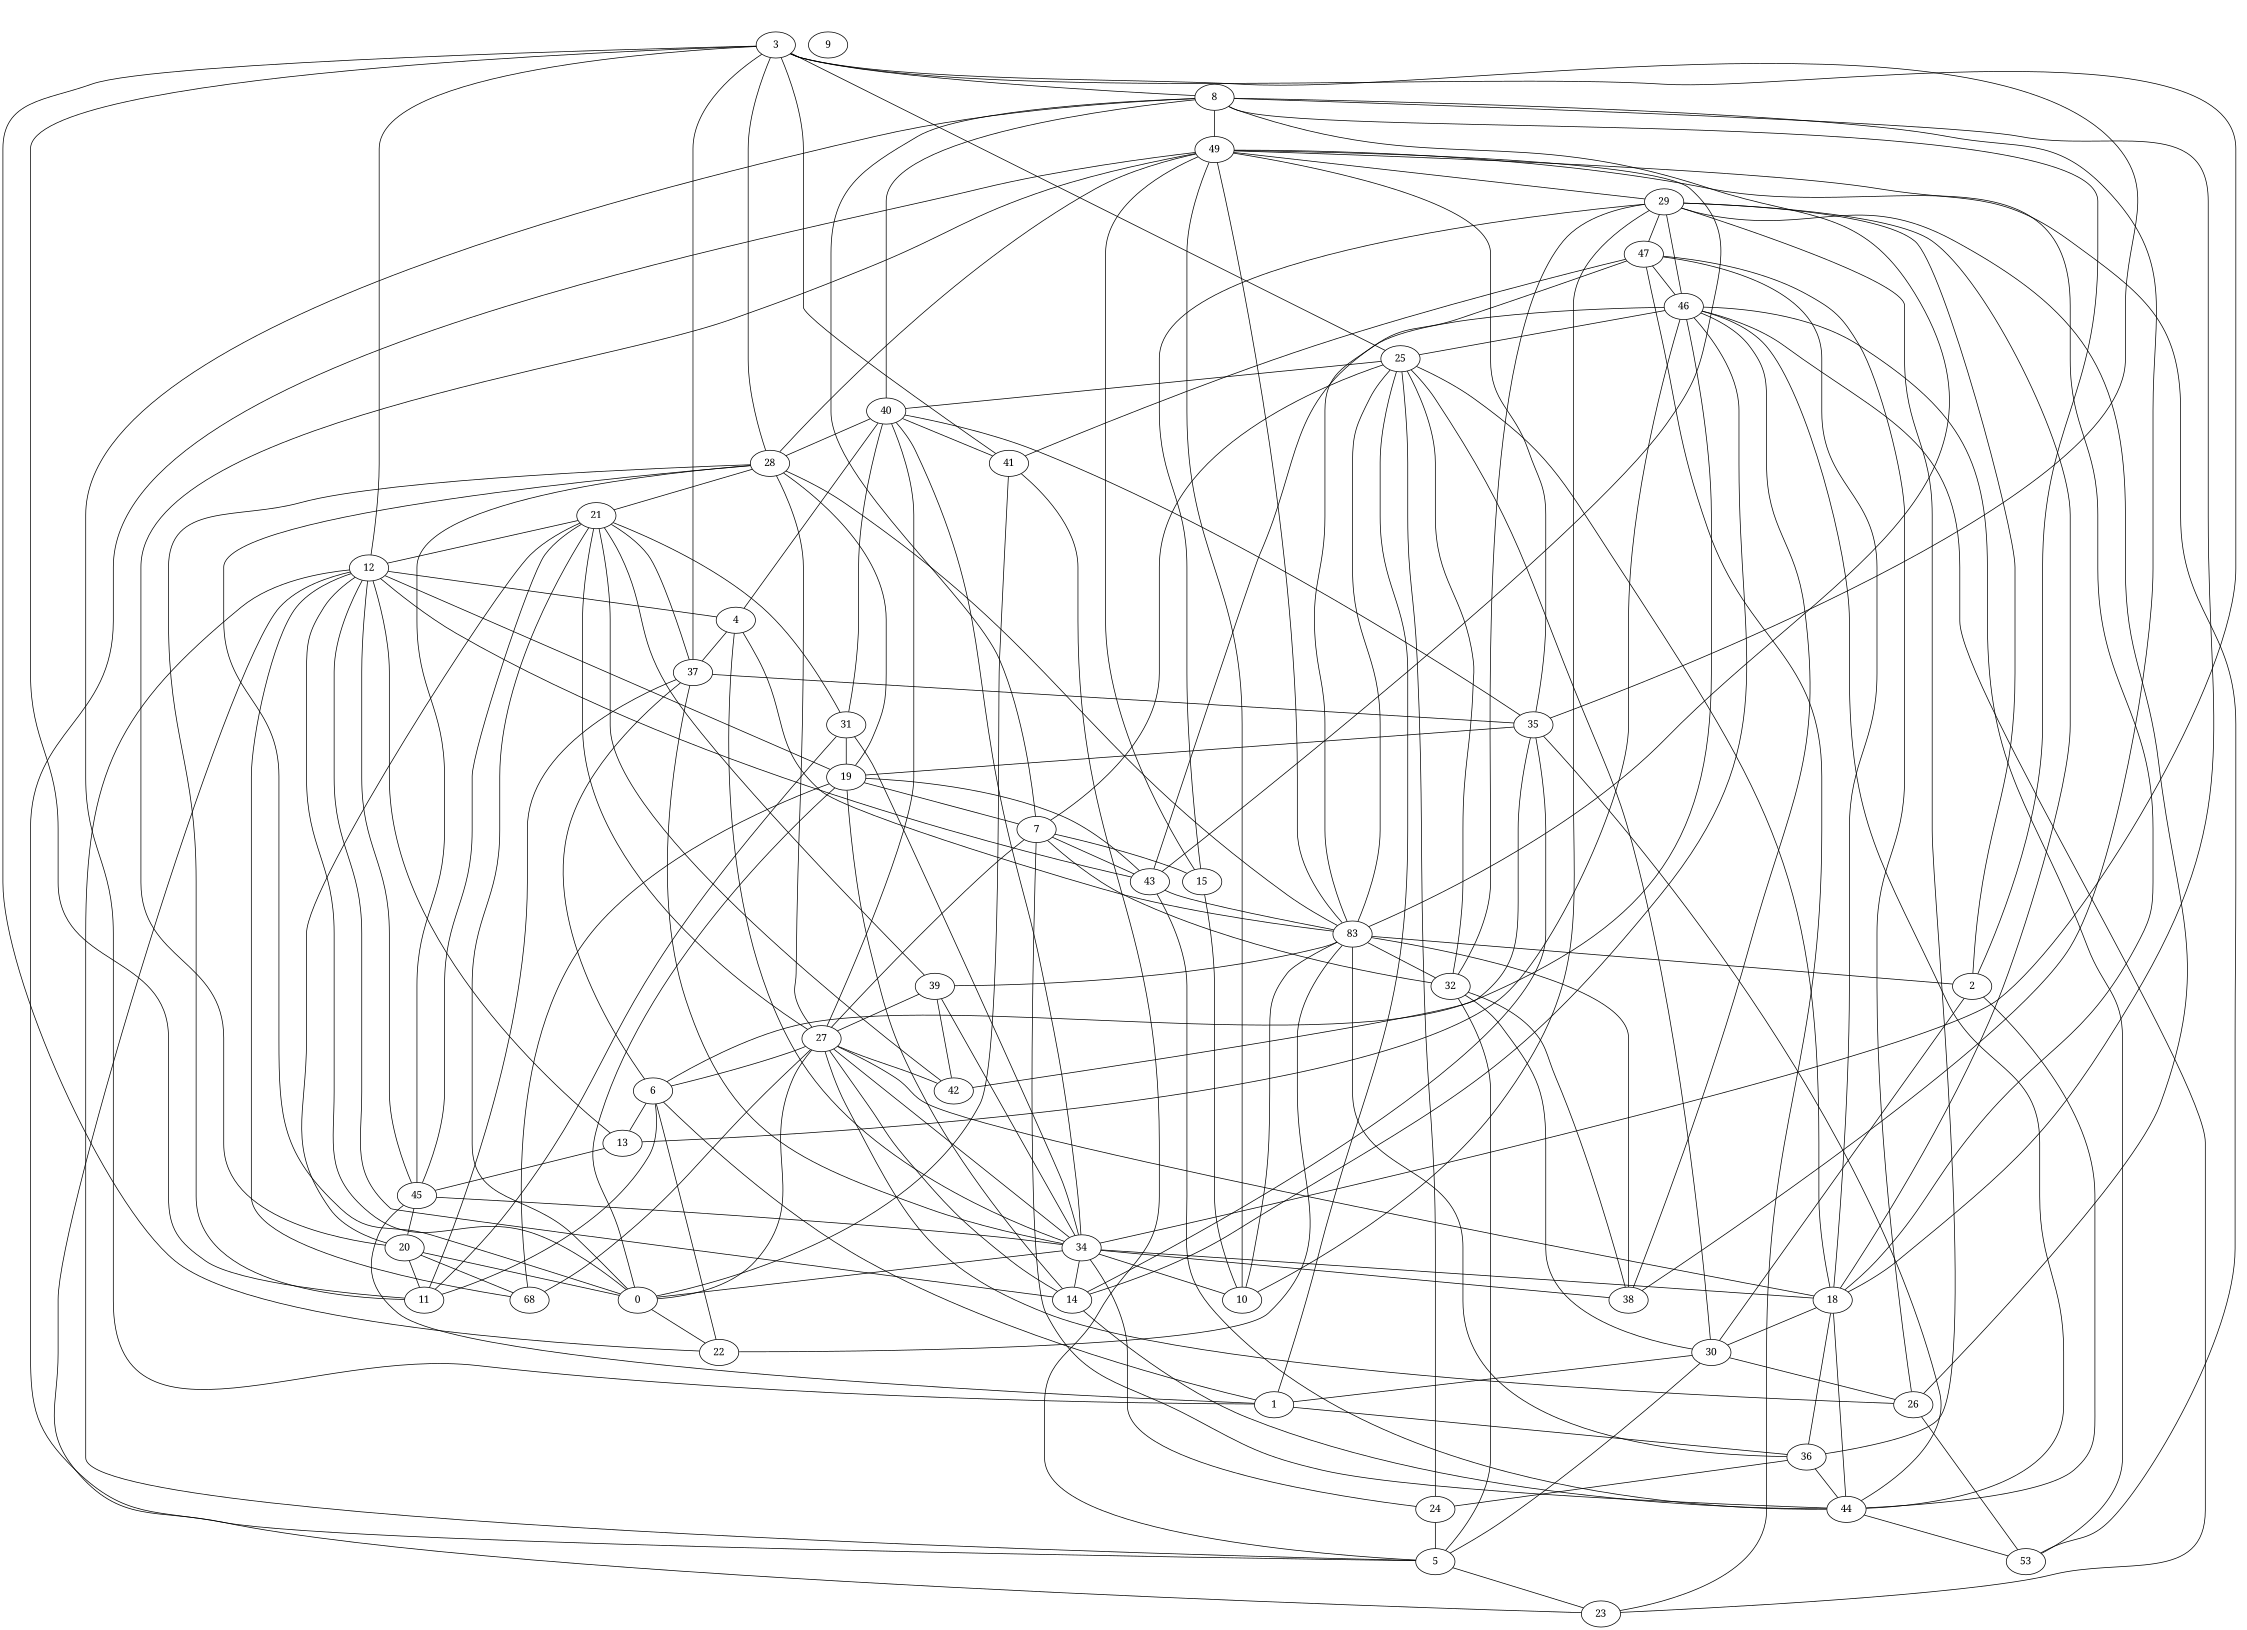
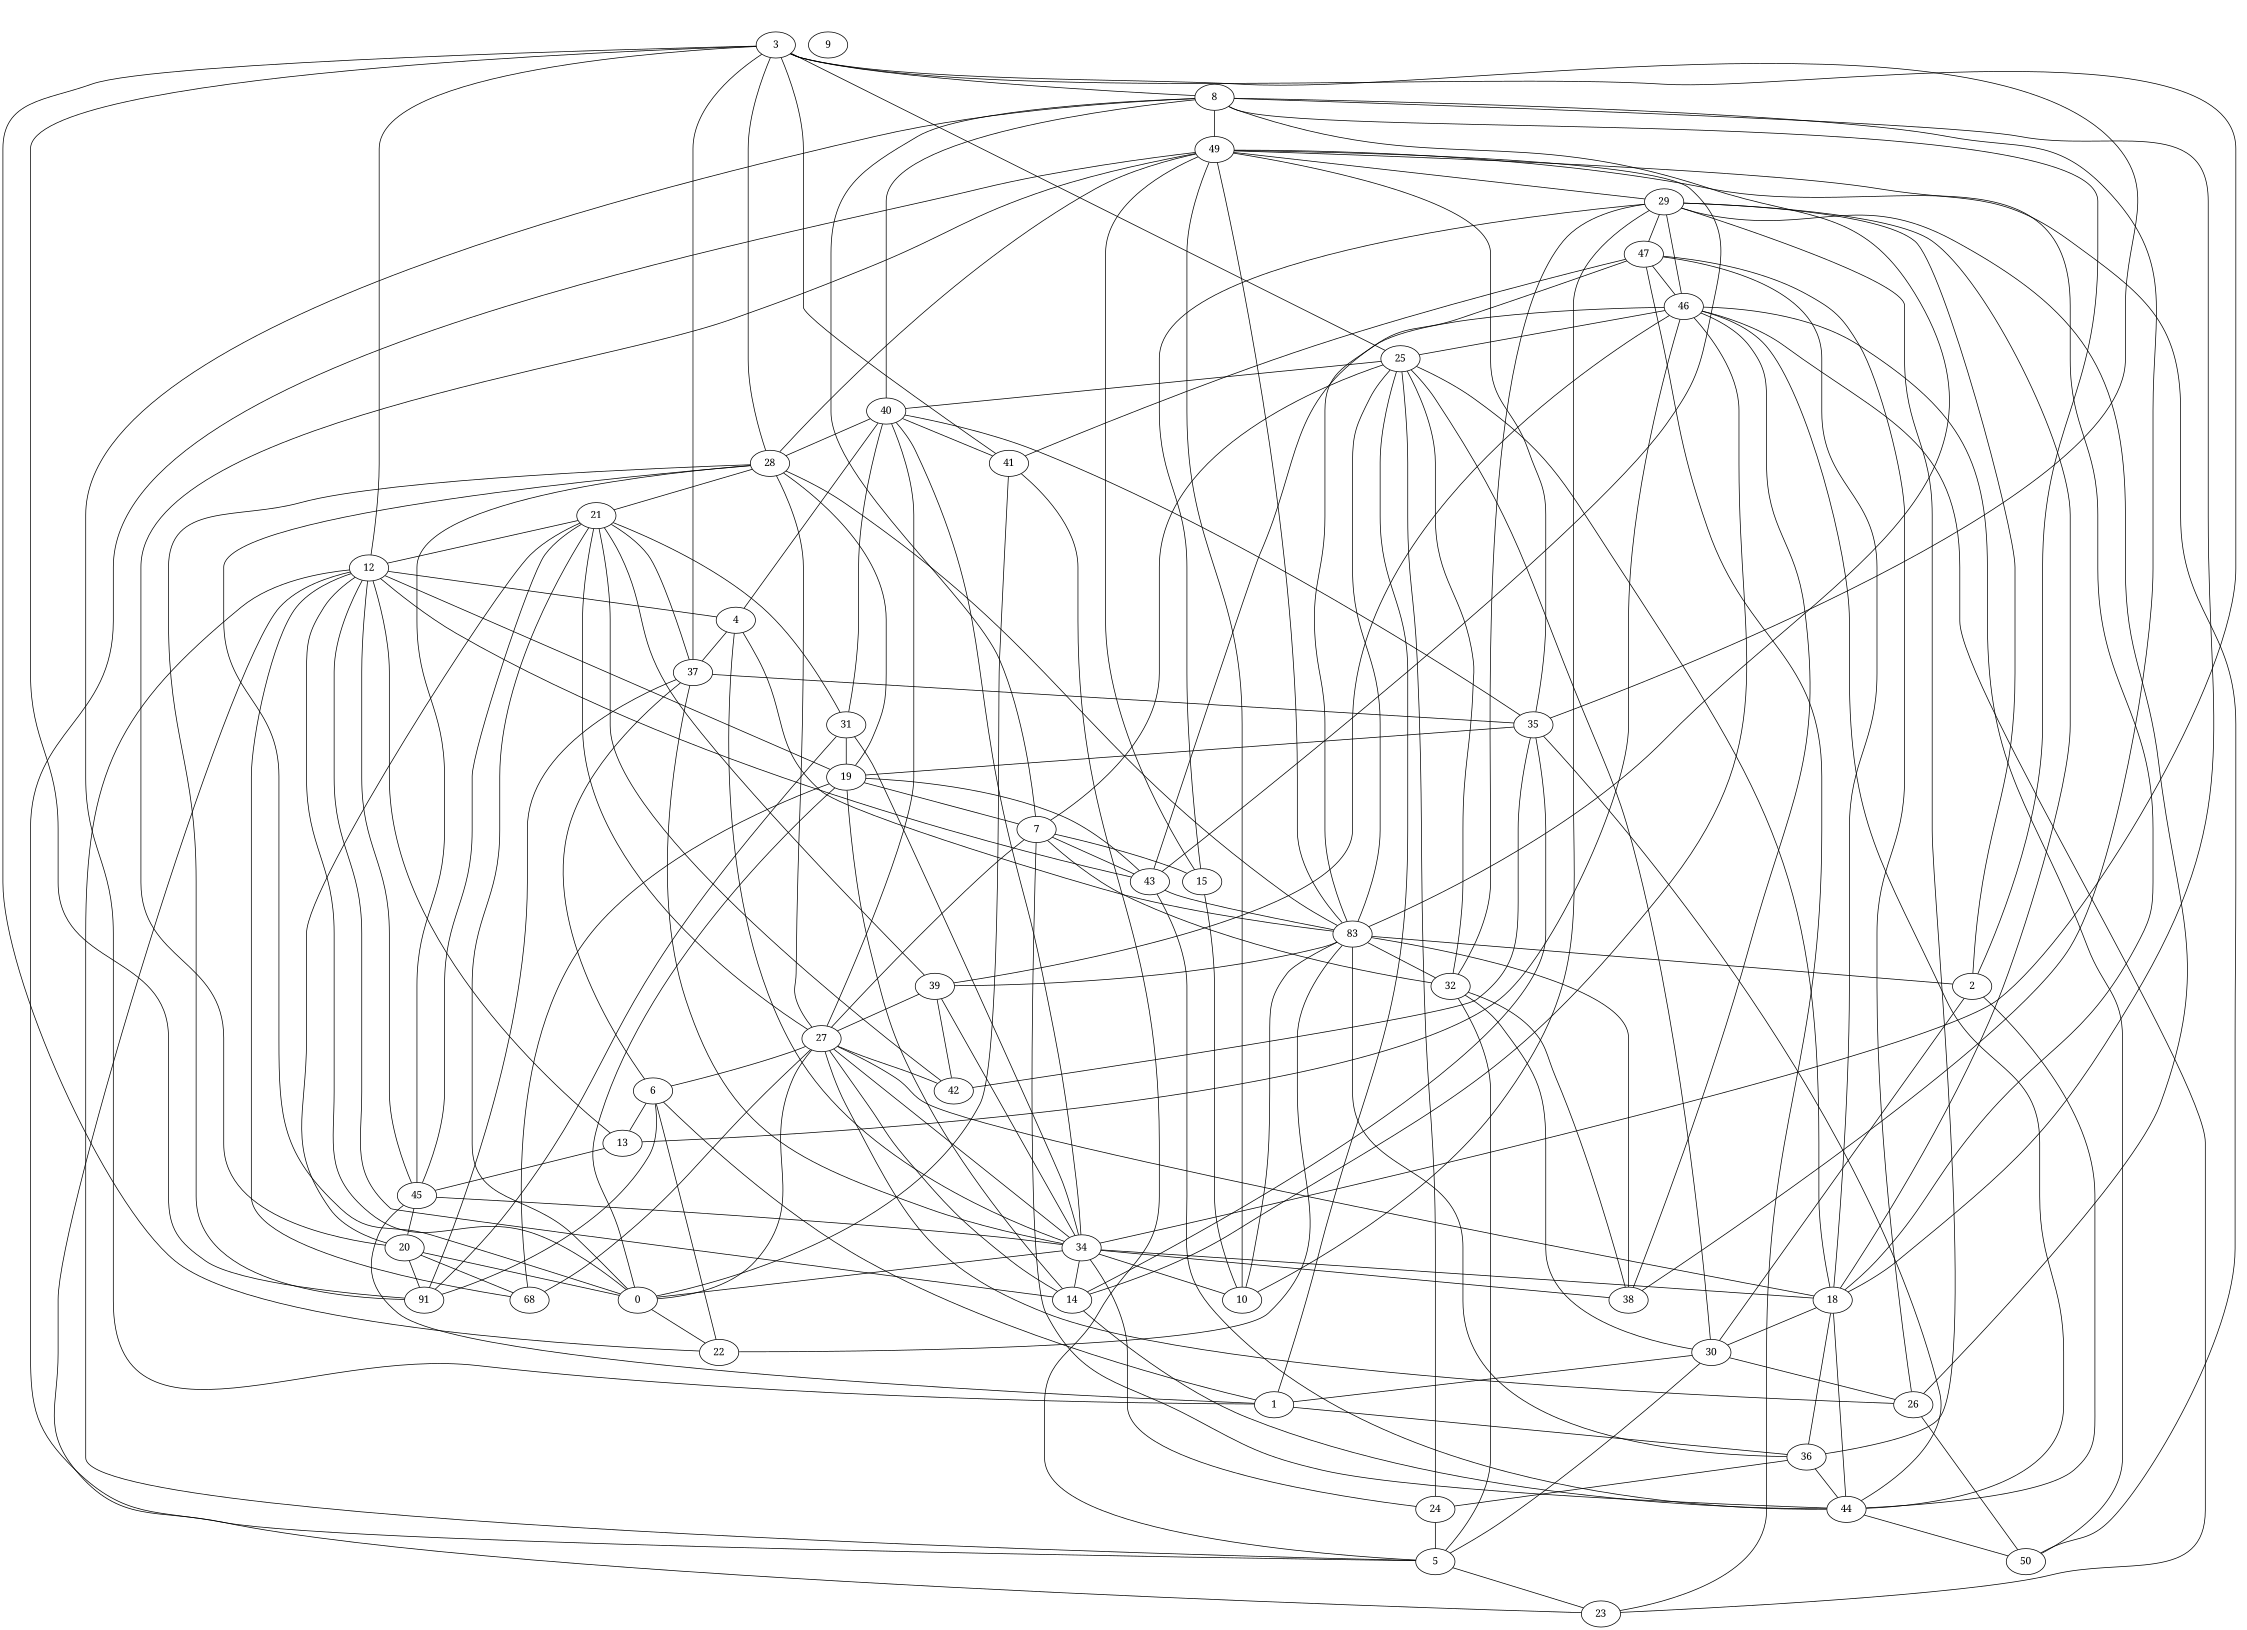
edge "46" -- "6": now "46" -- "39"
node "11": label "11" -> "91"
node "53": label "53" -> "50"
